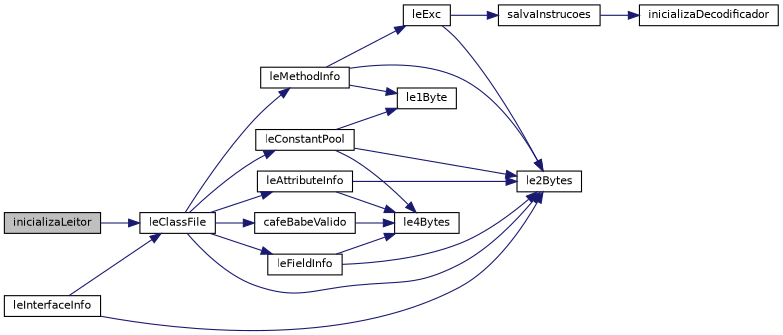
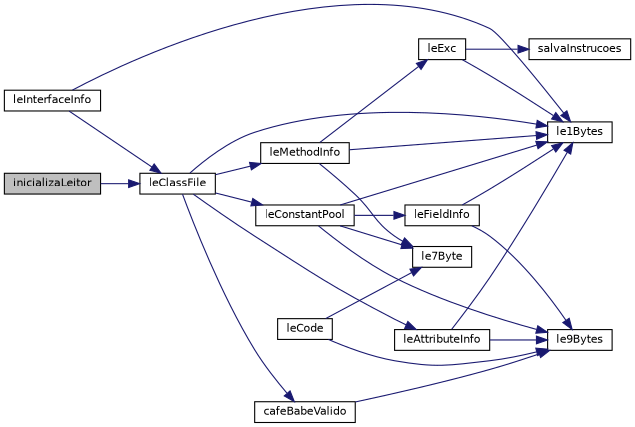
node "inicializaDecodificador": removed
node "le1Byte": label "le1Byte" -> "le7Byte"
node "le2Bytes": label "le2Bytes" -> "le1Bytes"
node "le4Bytes": label "le4Bytes" -> "le9Bytes"
edge "leClassFile" -> "leFieldInfo": now "leConstantPool" -> "leFieldInfo"
node "leCode": added
